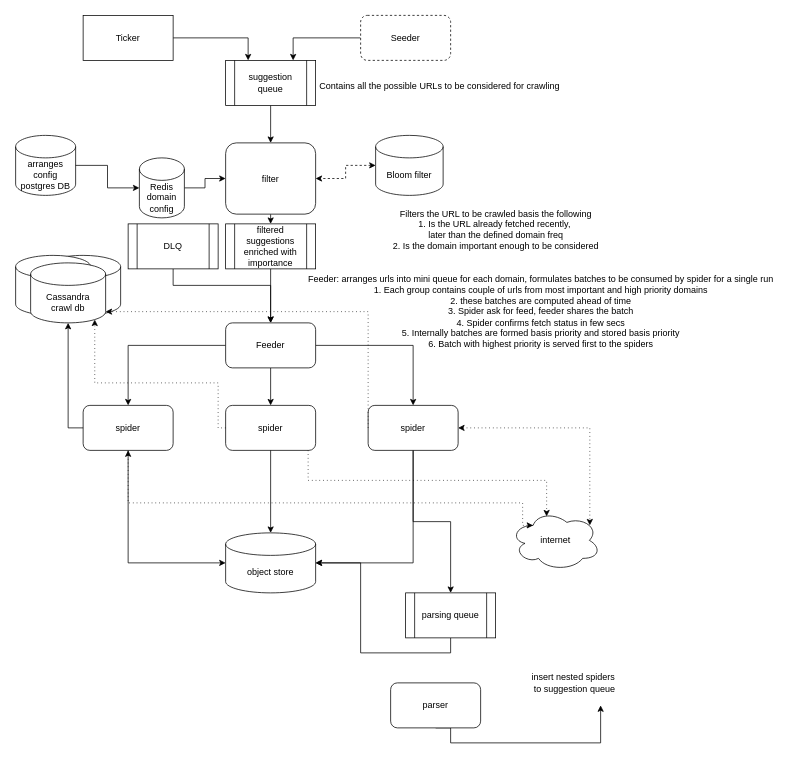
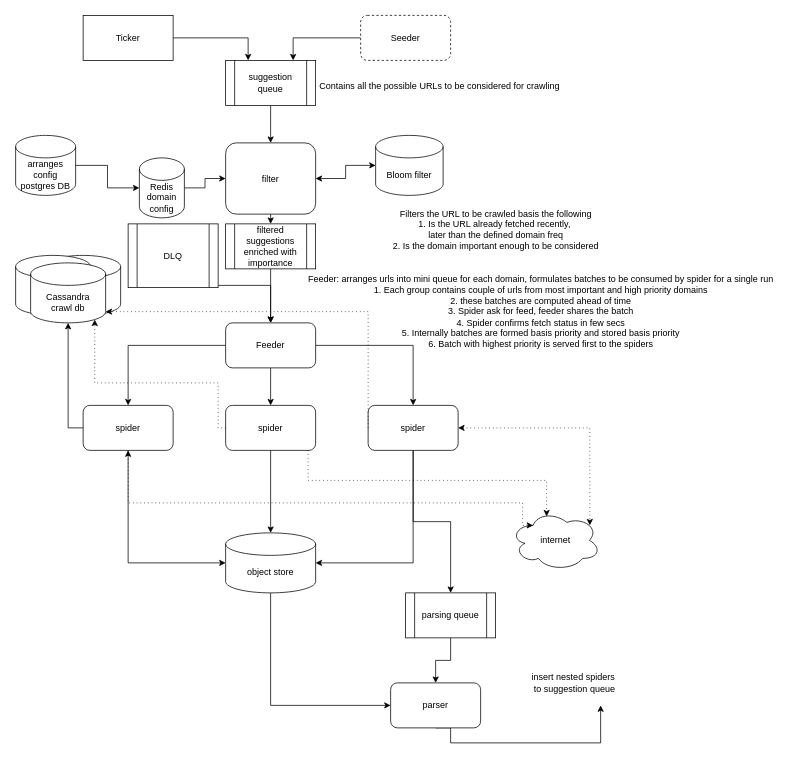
edge "Bloom filter" -- "filter": style dashed -> solid
node "DLQ": size 90x45 -> 90x64
edge "parsing queue" -> "object store": now "parsing queue" -> "parser"
edge "object store" -> "parser": added
